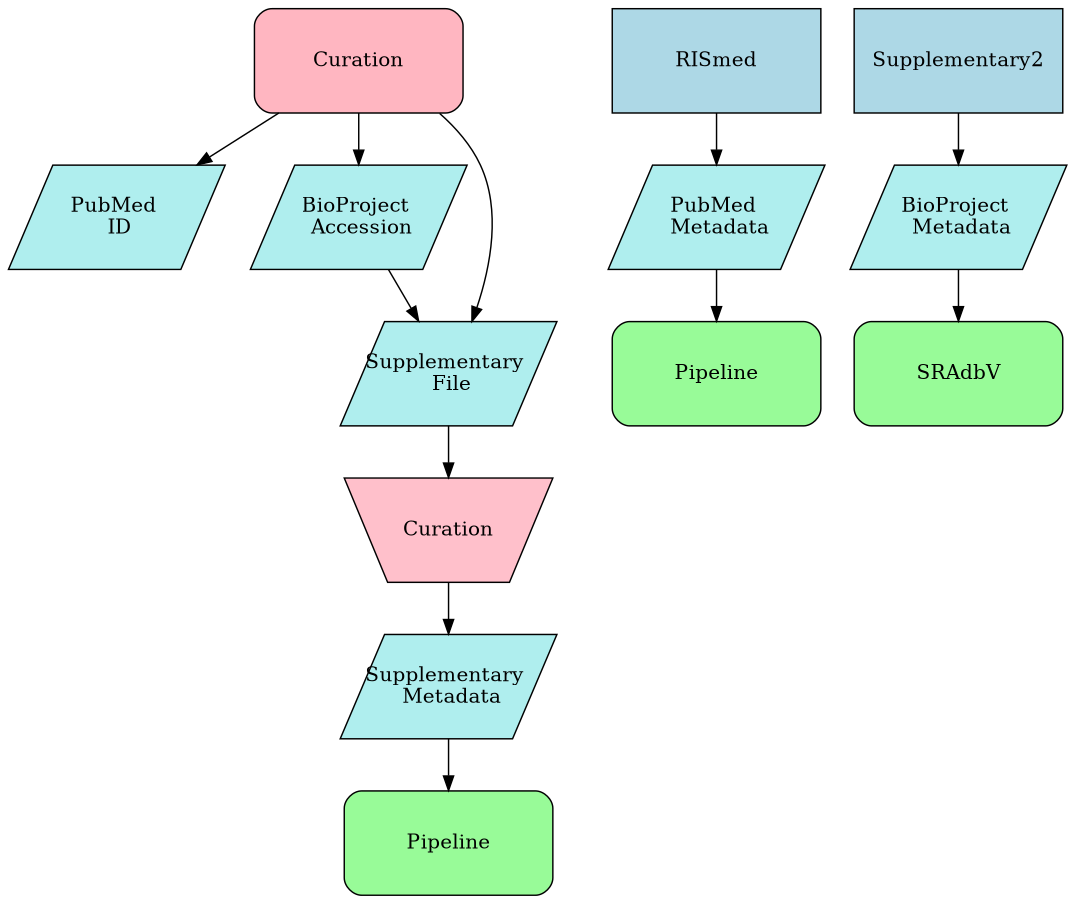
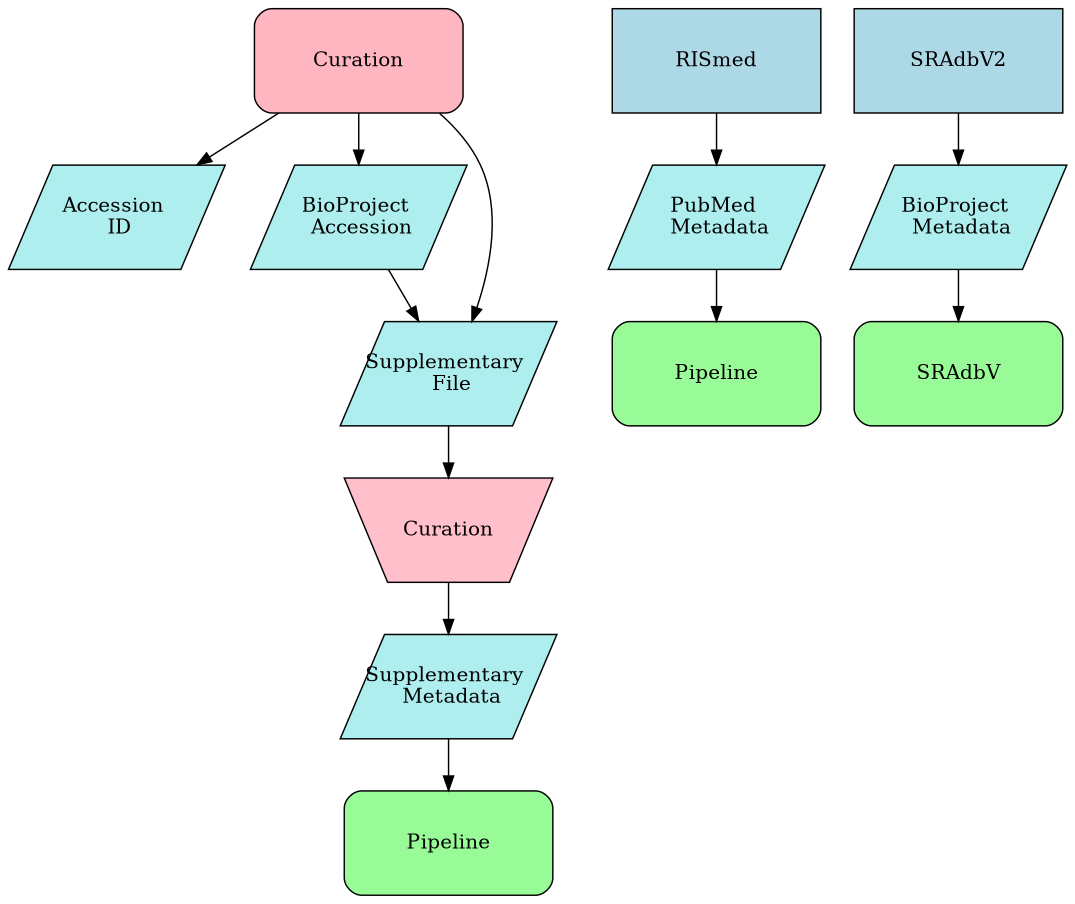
node "Supplementary2": label "Supplementary2" -> "SRAdbV2"
node "PubMed ID": label "PubMed ID" -> "Accession ID"
